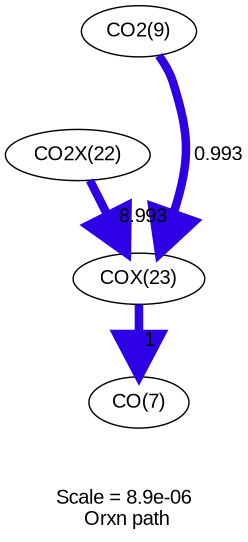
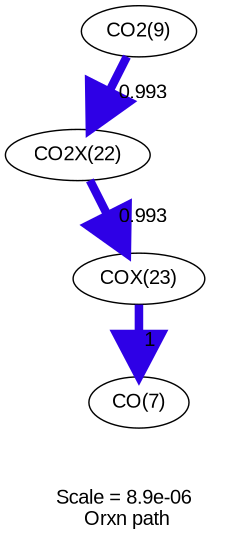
edge "CO2(9)" -> "COX(23)": now "CO2(9)" -> "CO2X(22)"
edge "CO2X(22)" -> "COX(23)": label " 8.993" -> " 0.993"
